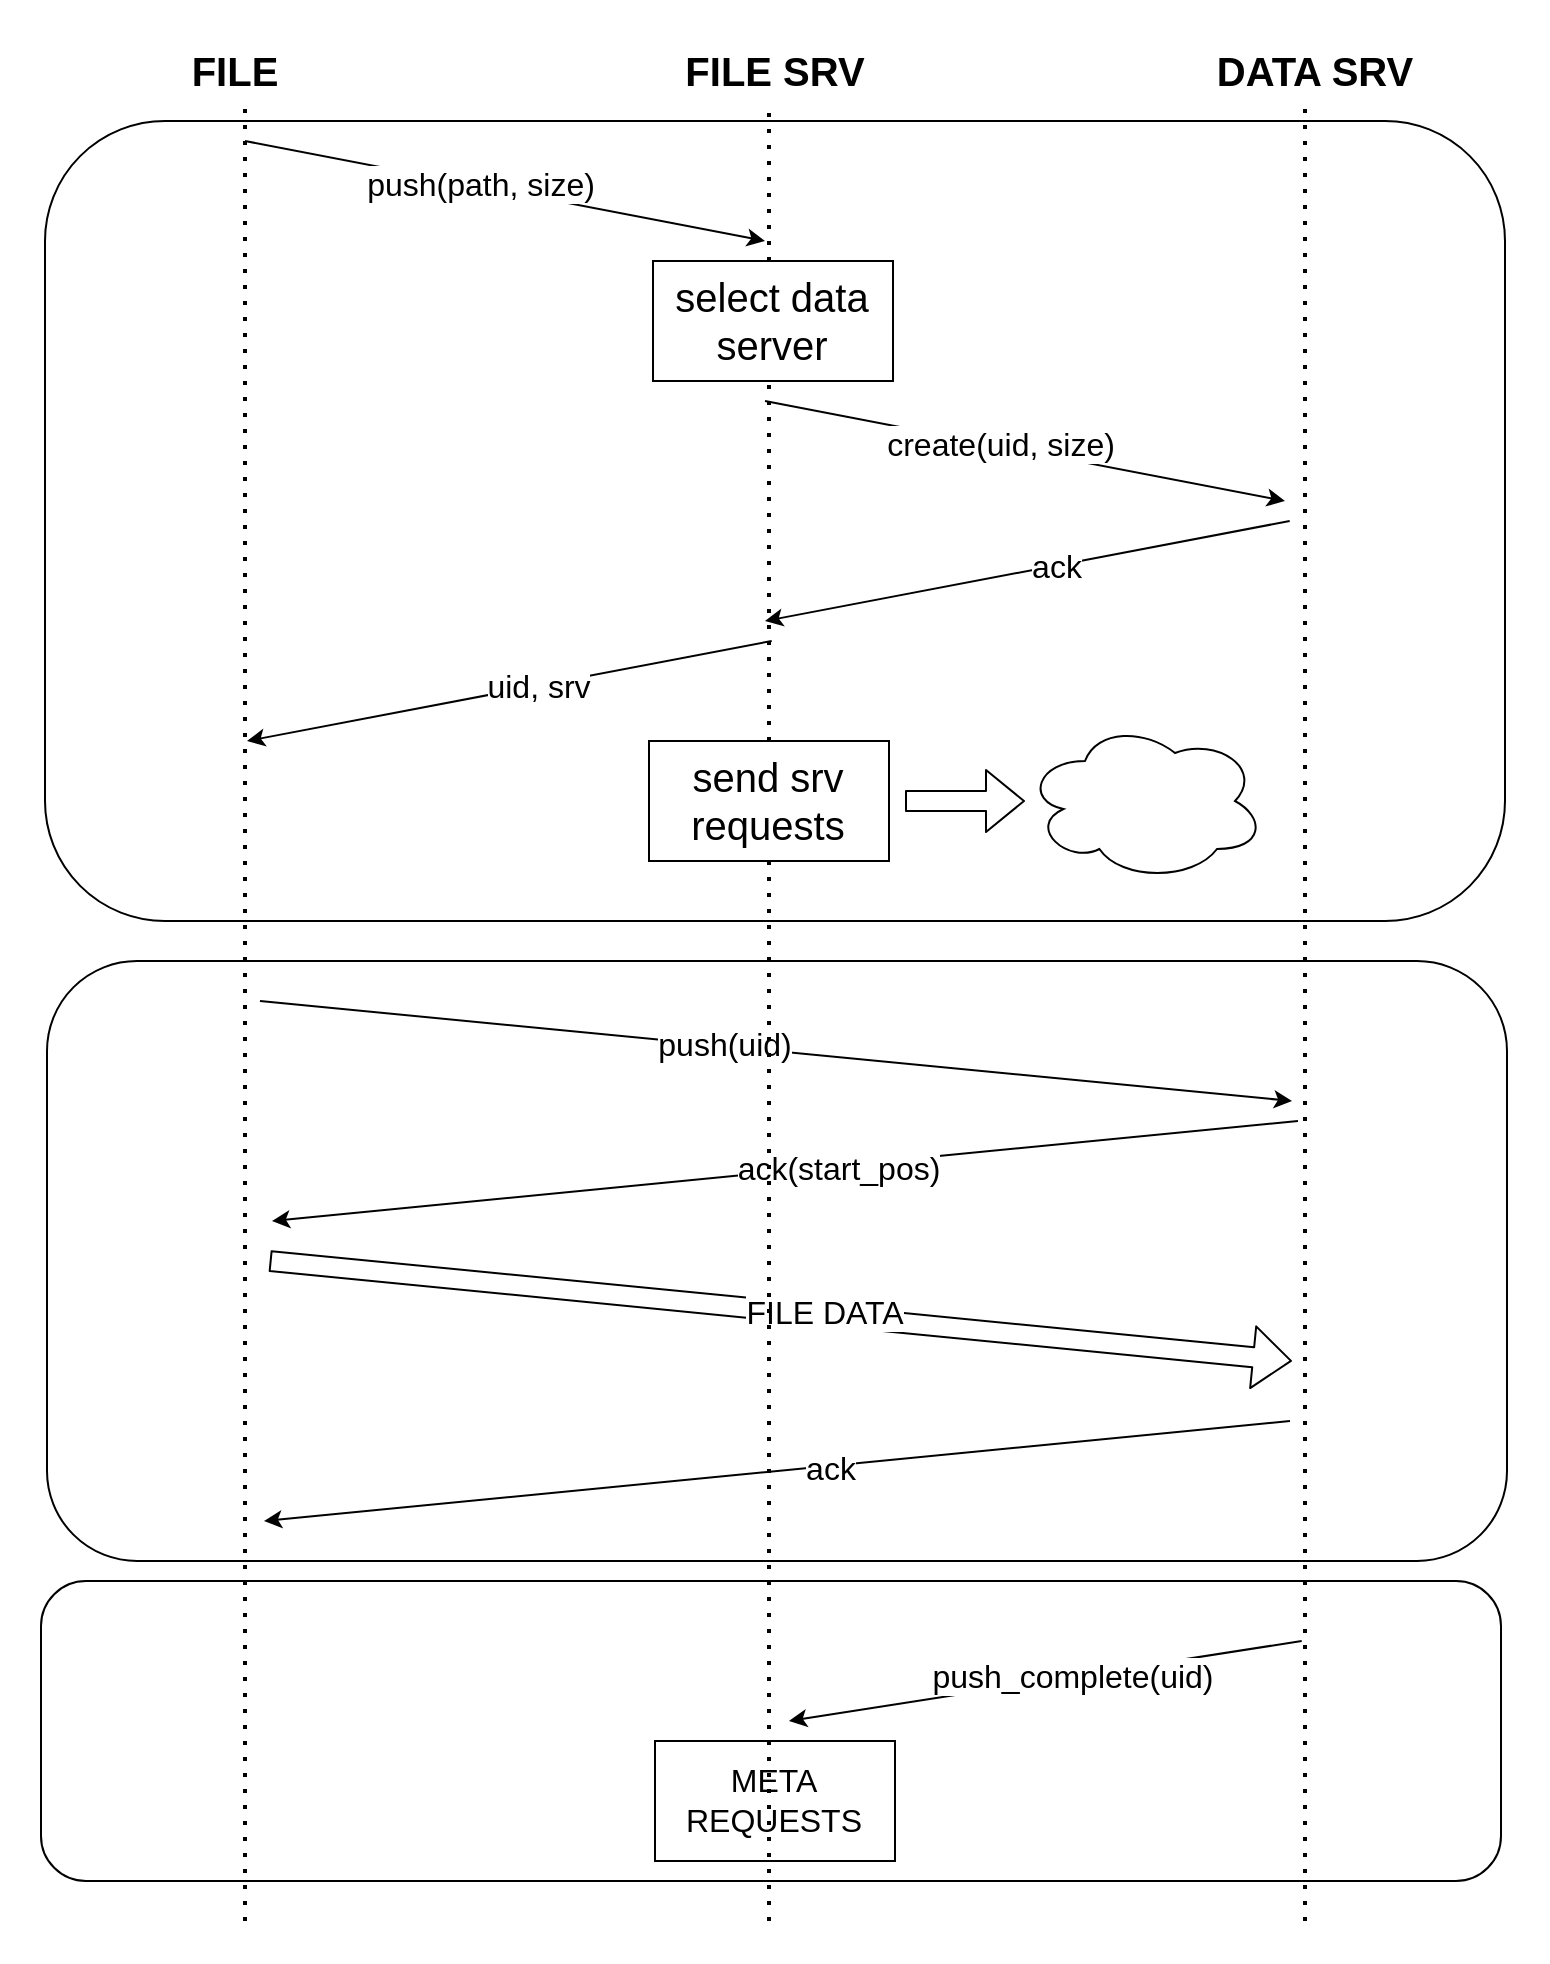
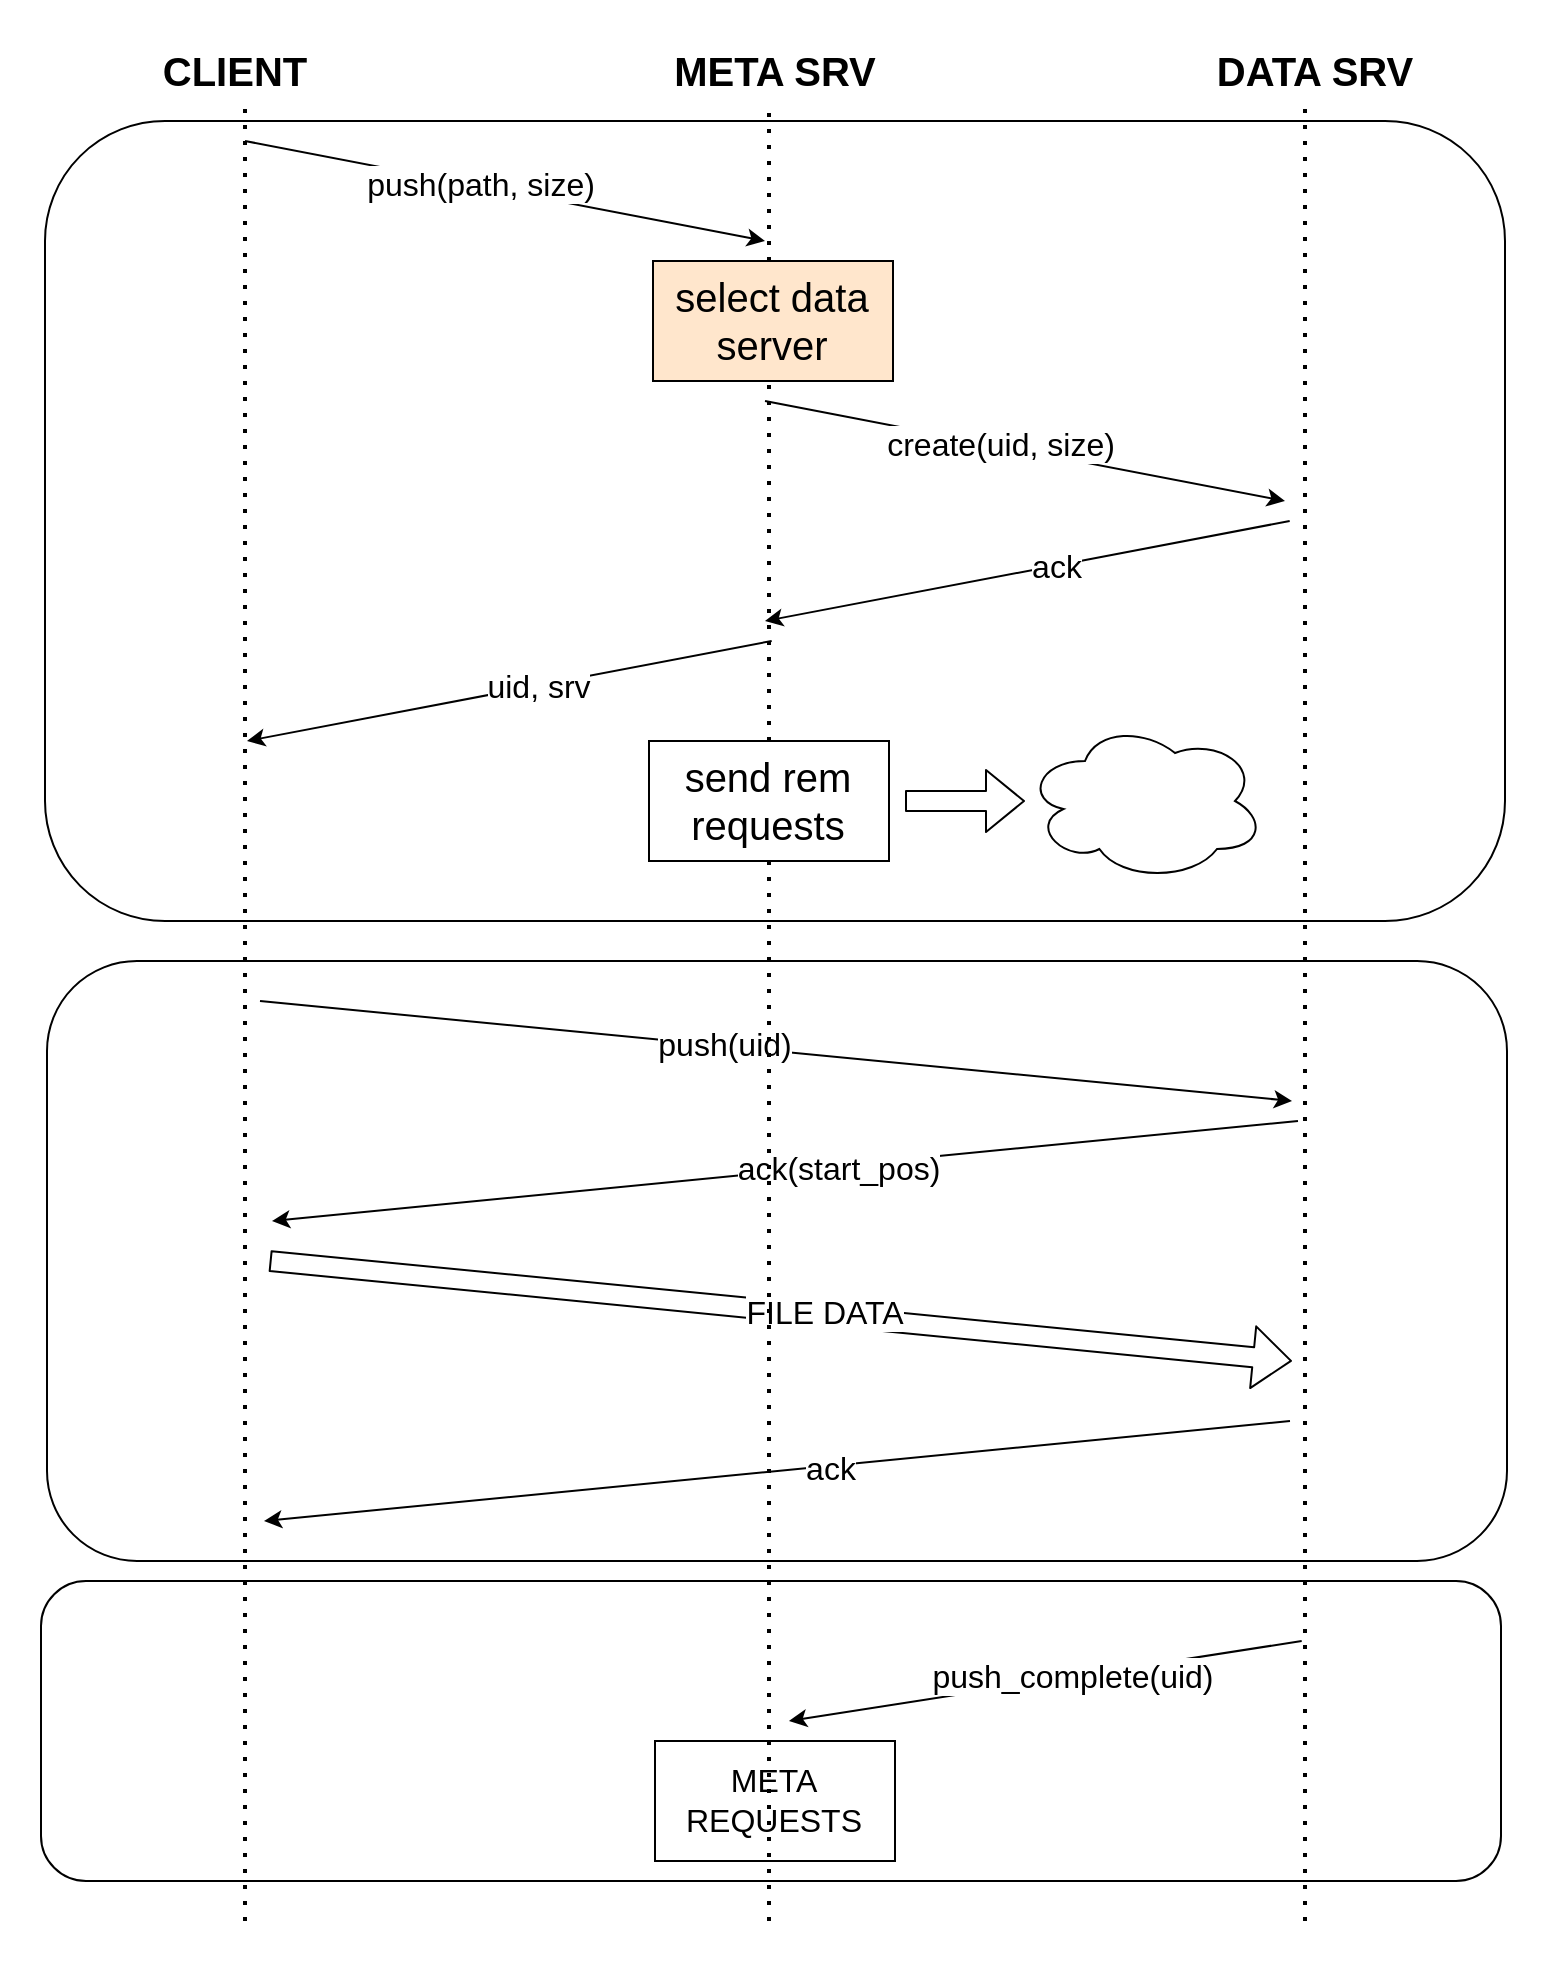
node "FILE": label "FILE" -> "CLIENT"
node "FILE SRV": label "FILE SRV" -> "META SRV"
node "select data server": fillcolor #ffffff -> #ffe6cc
node "send srv requests": label "send srv requests" -> "send rem requests"
